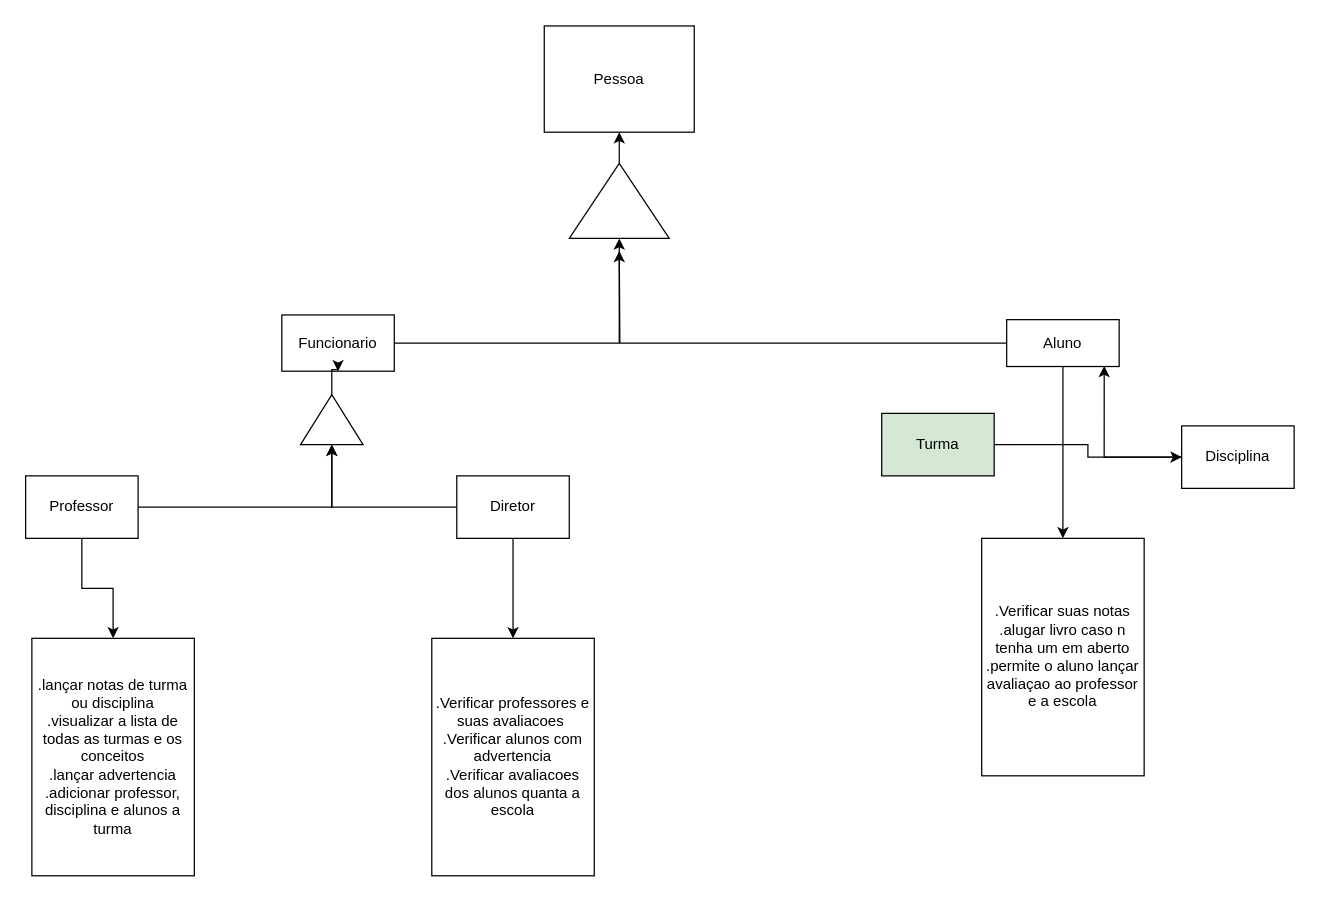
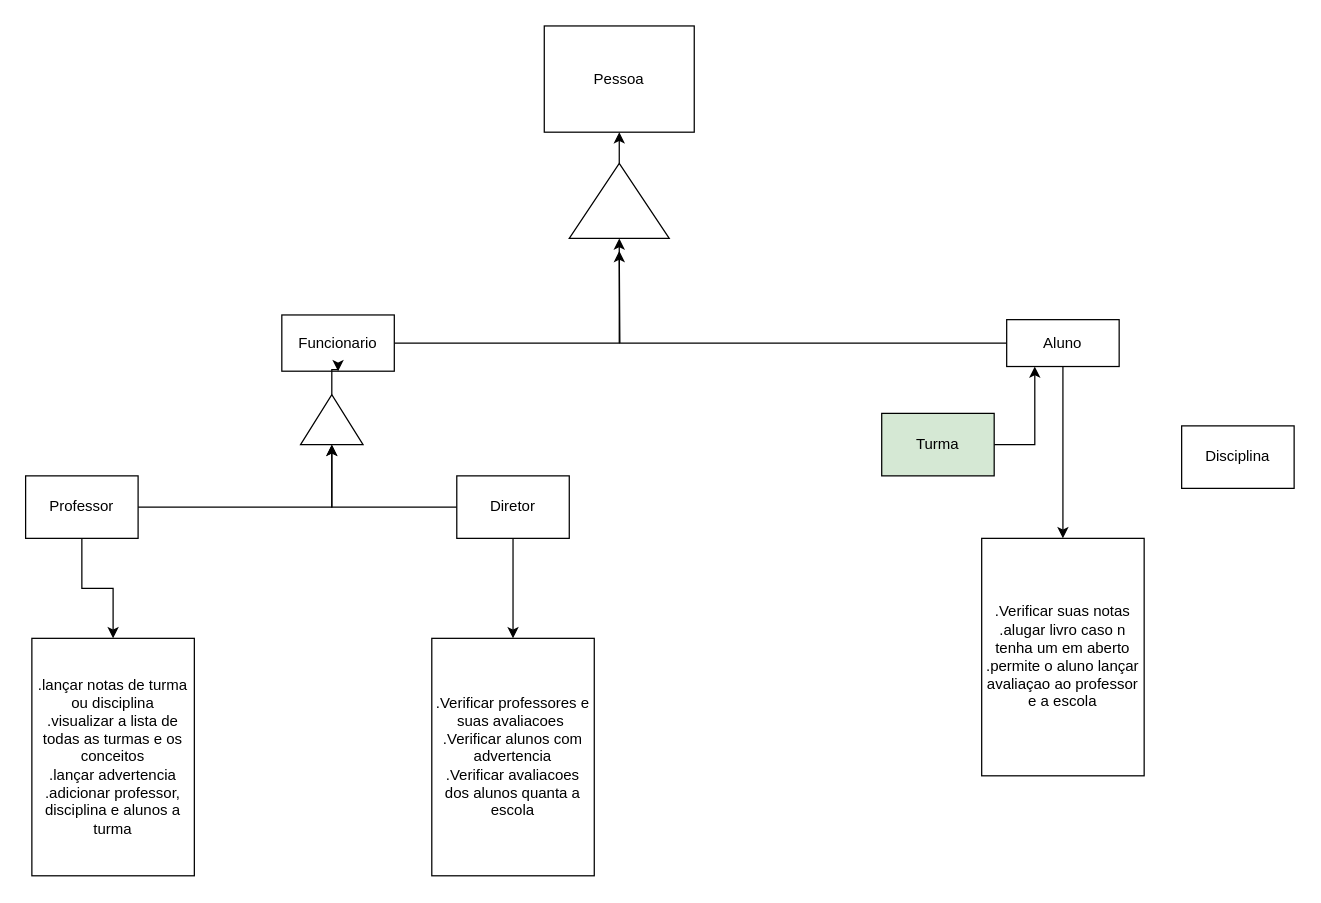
edge "Disciplina" -> "Aluno": removed
edge "Turma" -> "Disciplina": now "Turma" -> "Aluno"
